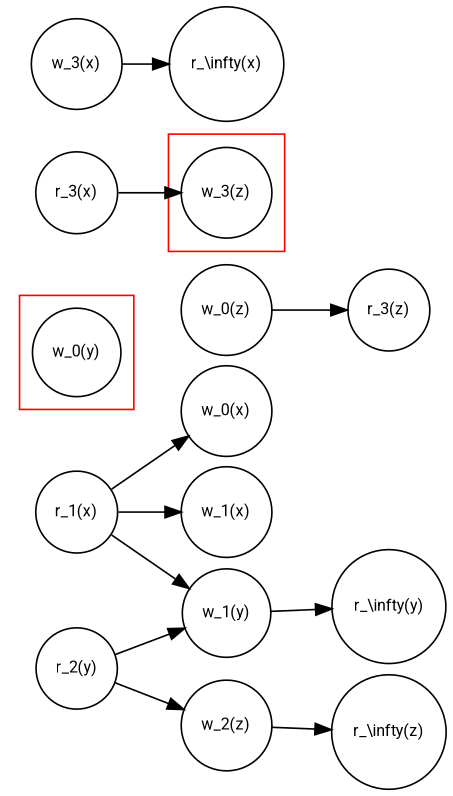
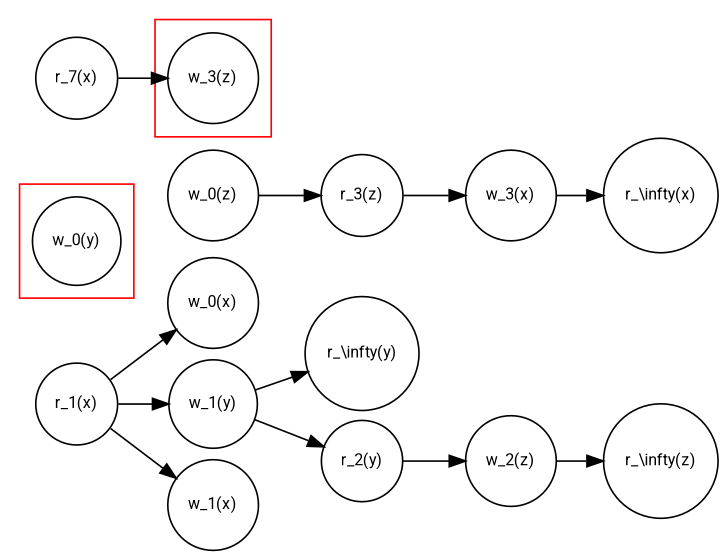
node "r_3(x)": label "r_3(x)" -> "r_7(x)"
edge "r_3(z)" -> "w_3(x)": added
edge "r_2(y)" -> "w_1(y)": reversed
